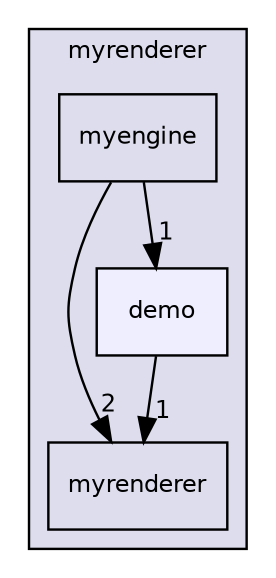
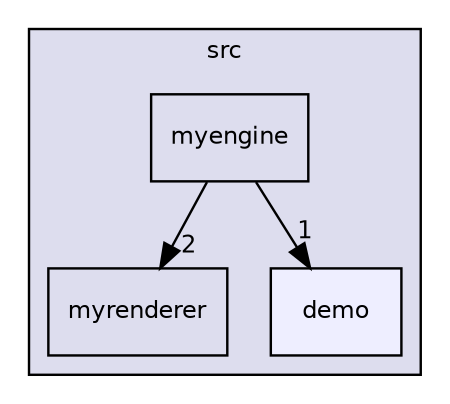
cluster "myrenderer": label "myrenderer" -> "src"
edge "demo" -> "myrenderer": removed
